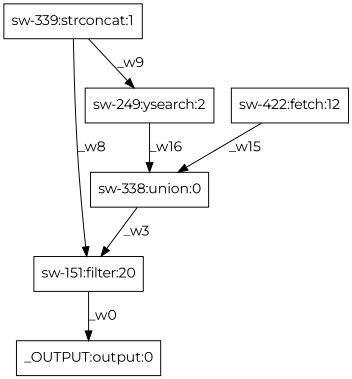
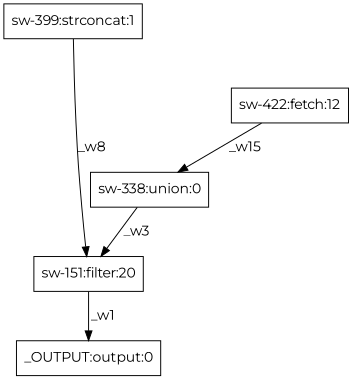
node "sw-339:strconcat:1": label "sw-339:strconcat:1" -> "sw-399:strconcat:1"
node "sw-249:ysearch:2": removed
edge "sw-151:filter:20" -> "_OUTPUT:output:0": label "_w0" -> "_w1"
